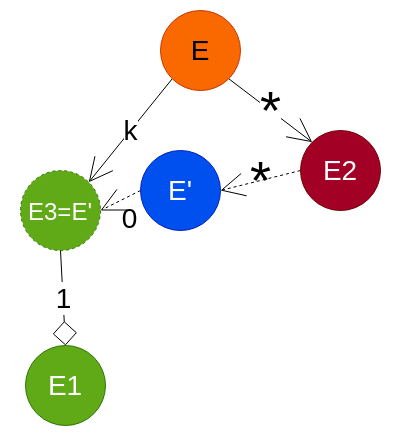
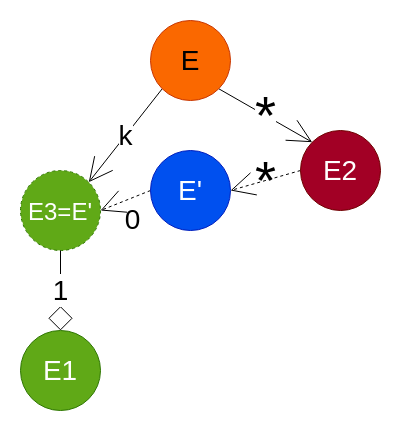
node "E": moved (201, 51) -> (191, 61)
node "E'": moved (181, 191) -> (191, 191)
node "E1": moved (66, 386) -> (61, 371)
